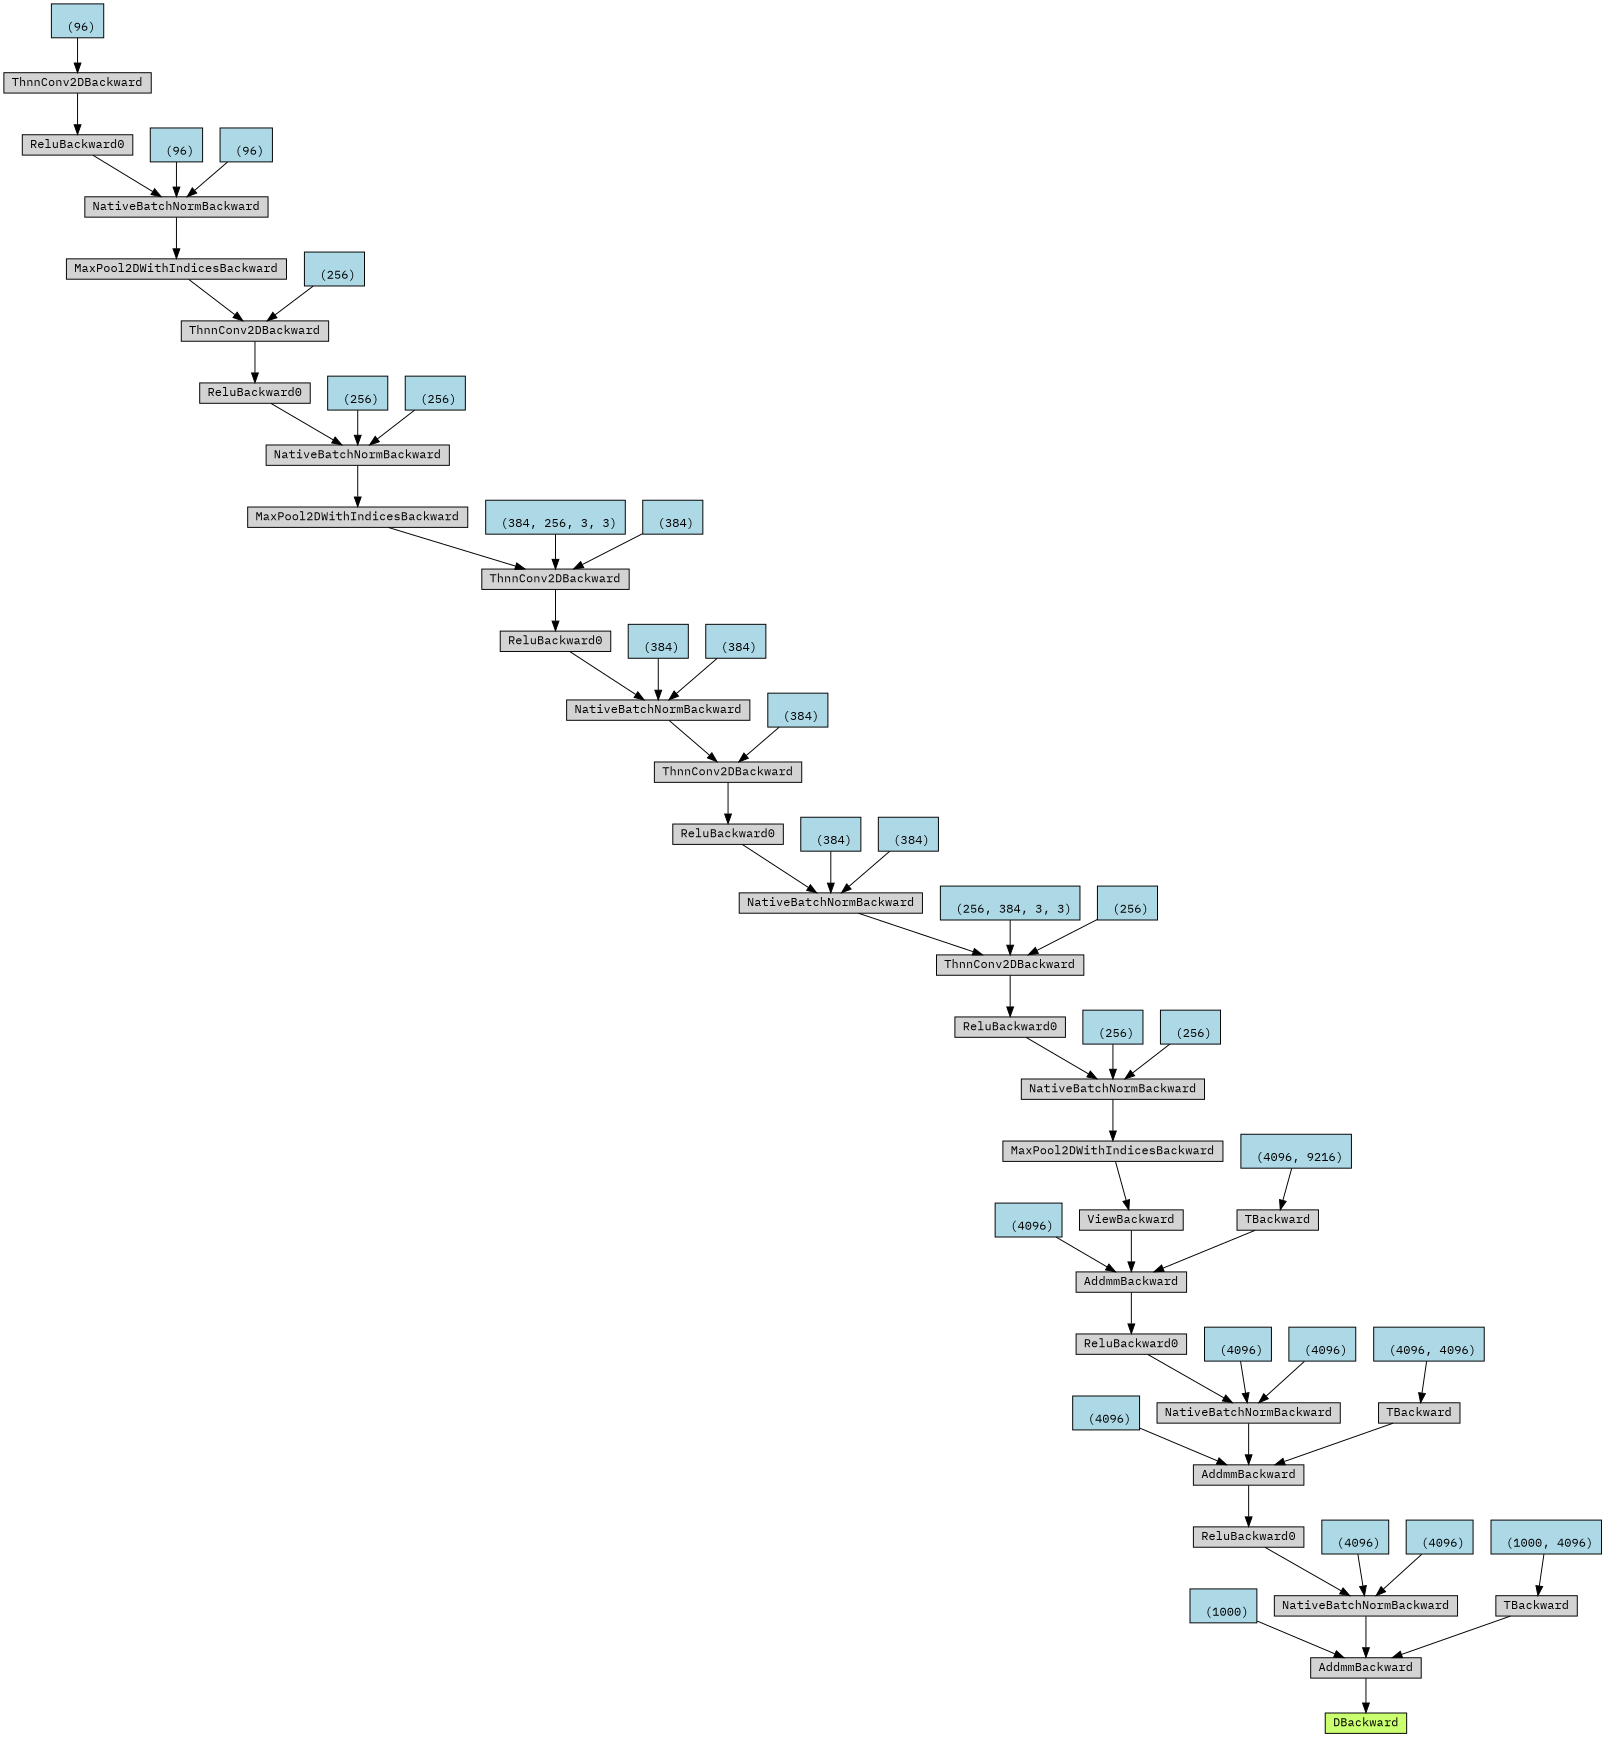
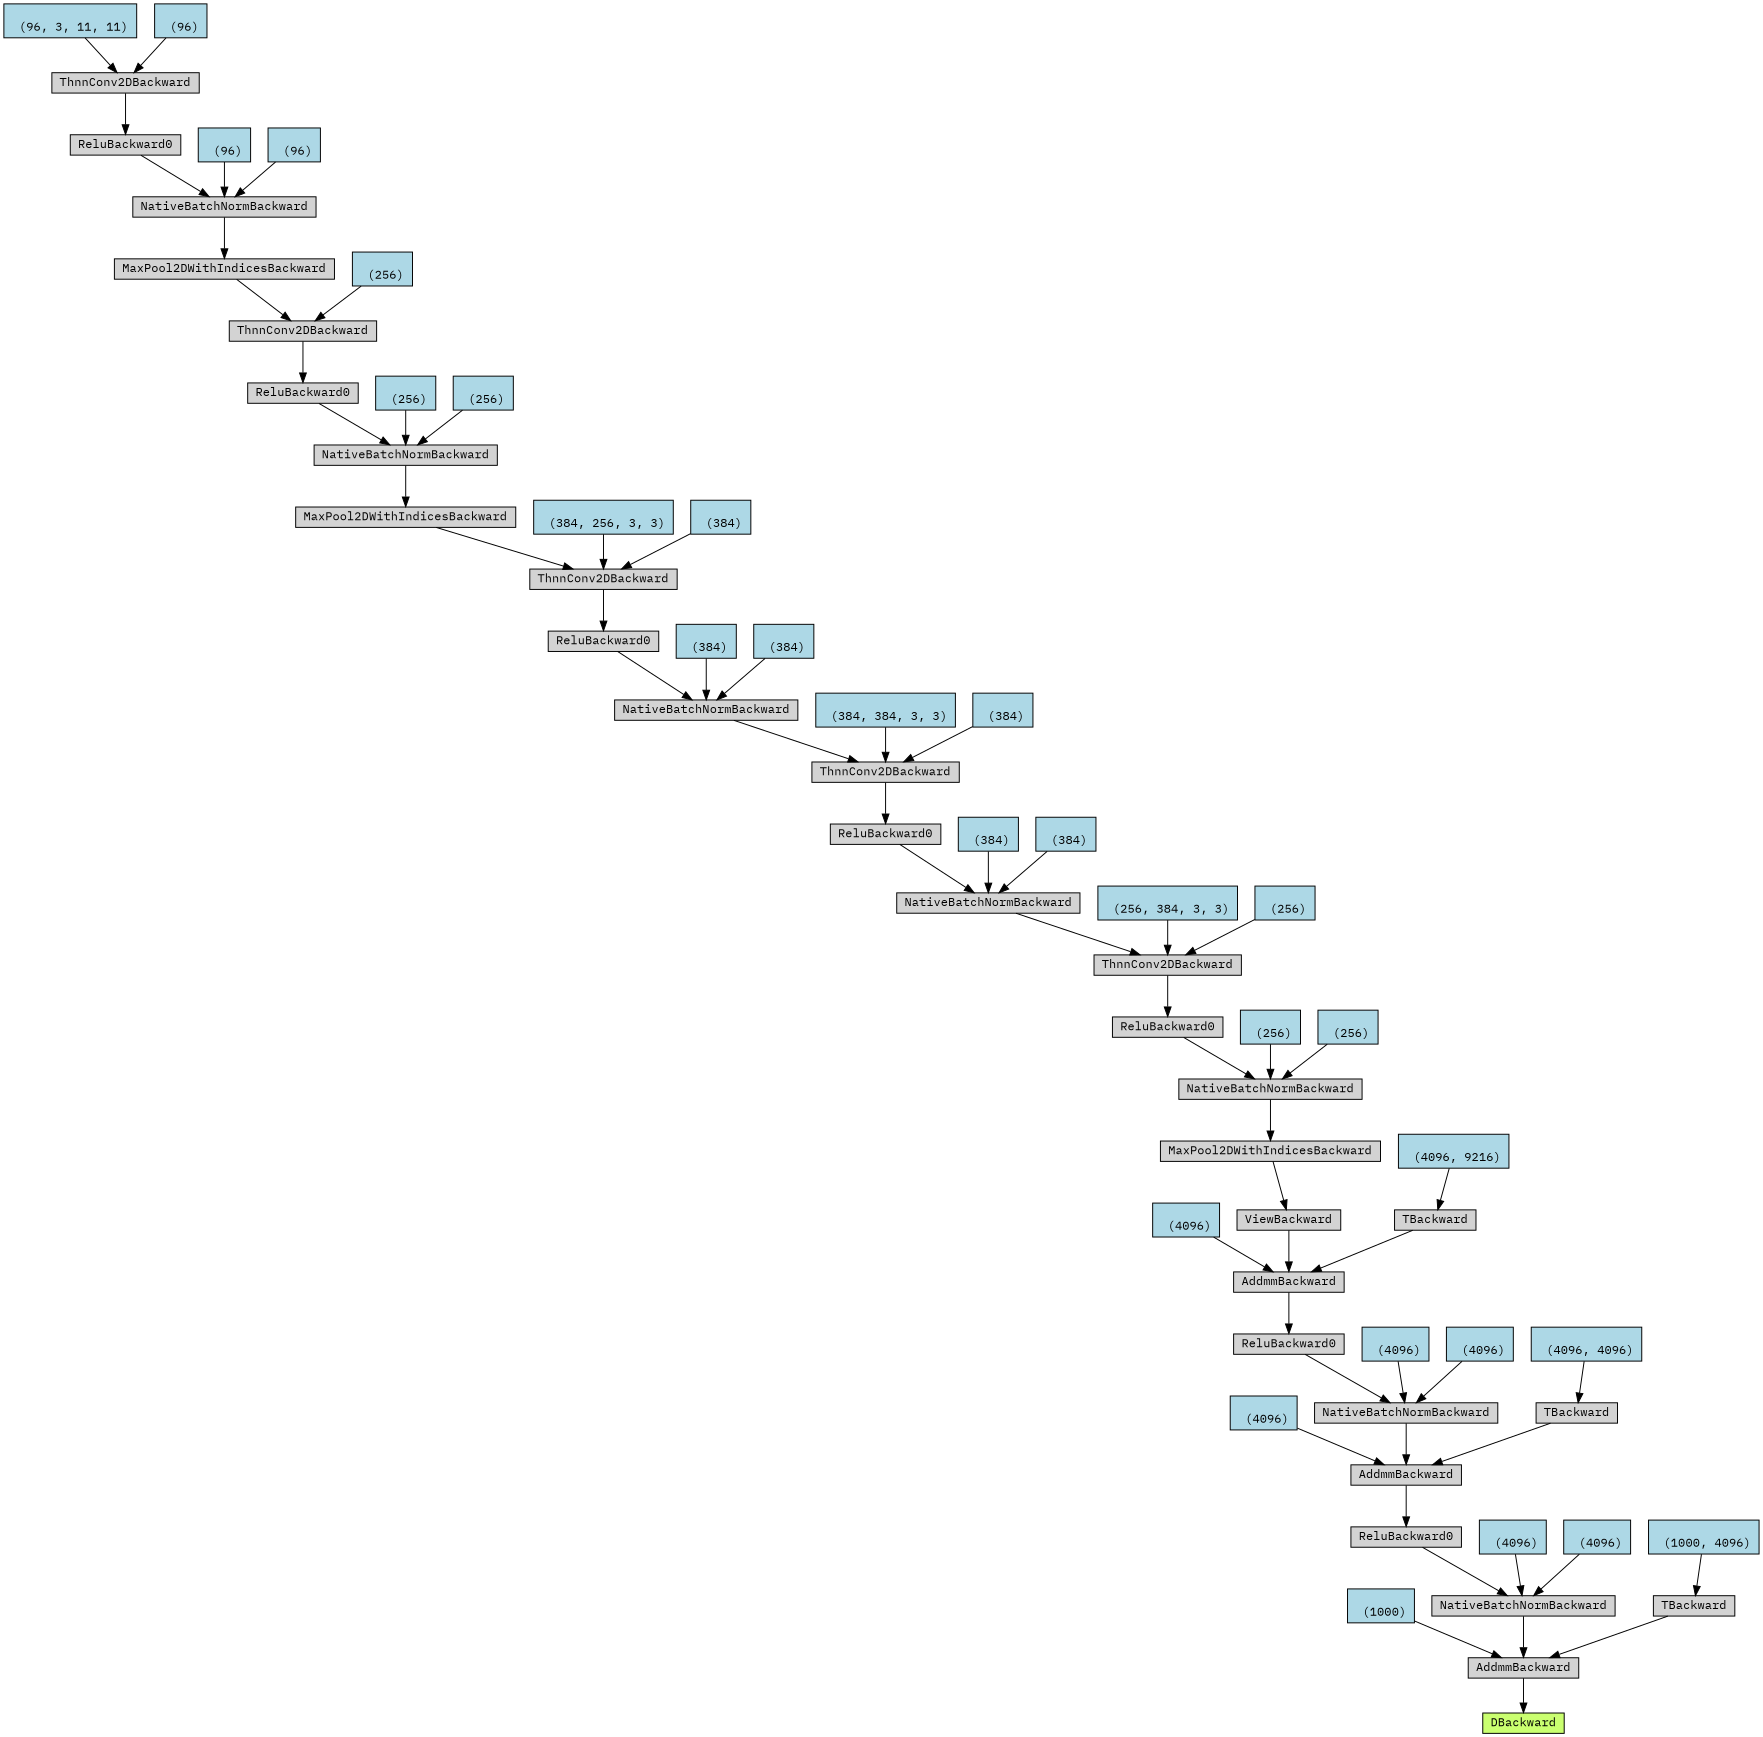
node "(96, 3, 11, 11)": added
node "(384, 384, 3, 3)": added
